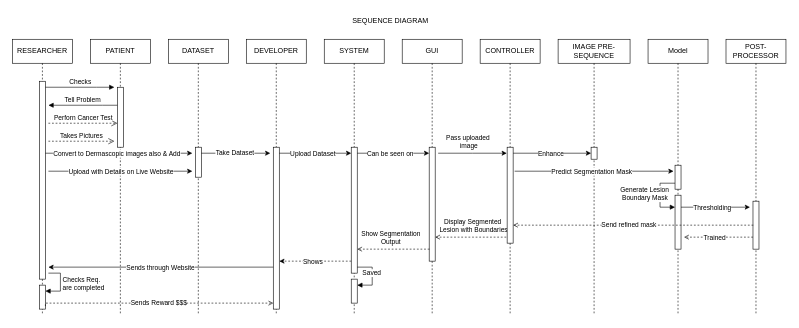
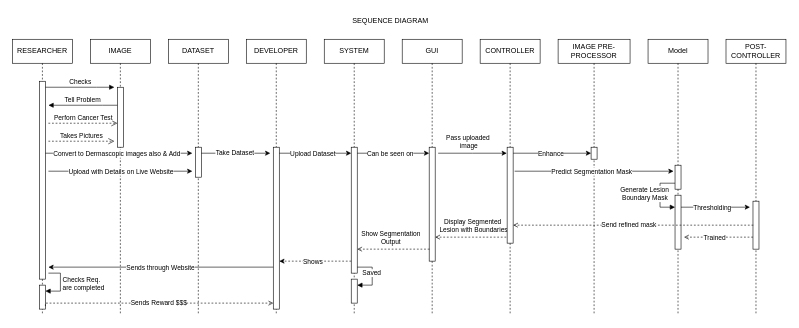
node "PATIENT": label "PATIENT" -> "IMAGE"
node "IMAGE PRE-SEQUENCE": label "IMAGE PRE-SEQUENCE" -> "IMAGE PRE-PROCESSOR"
node "POST-PROCESSOR": label "POST-PROCESSOR" -> "POST-CONTROLLER"
